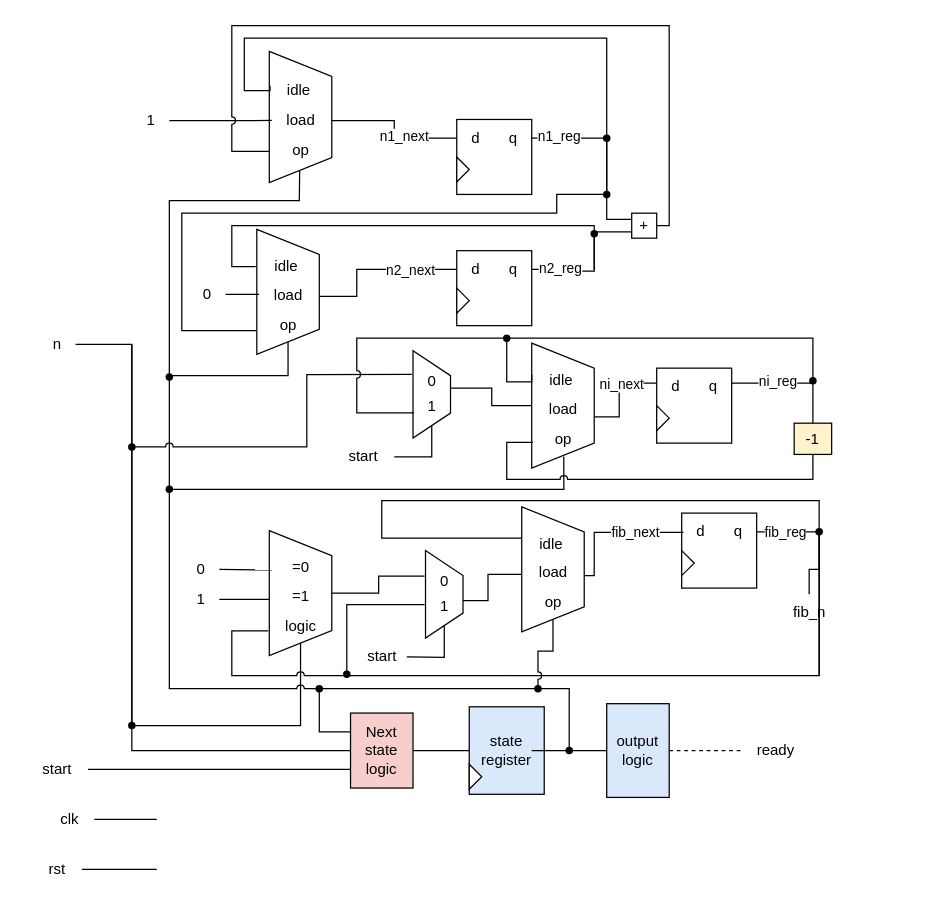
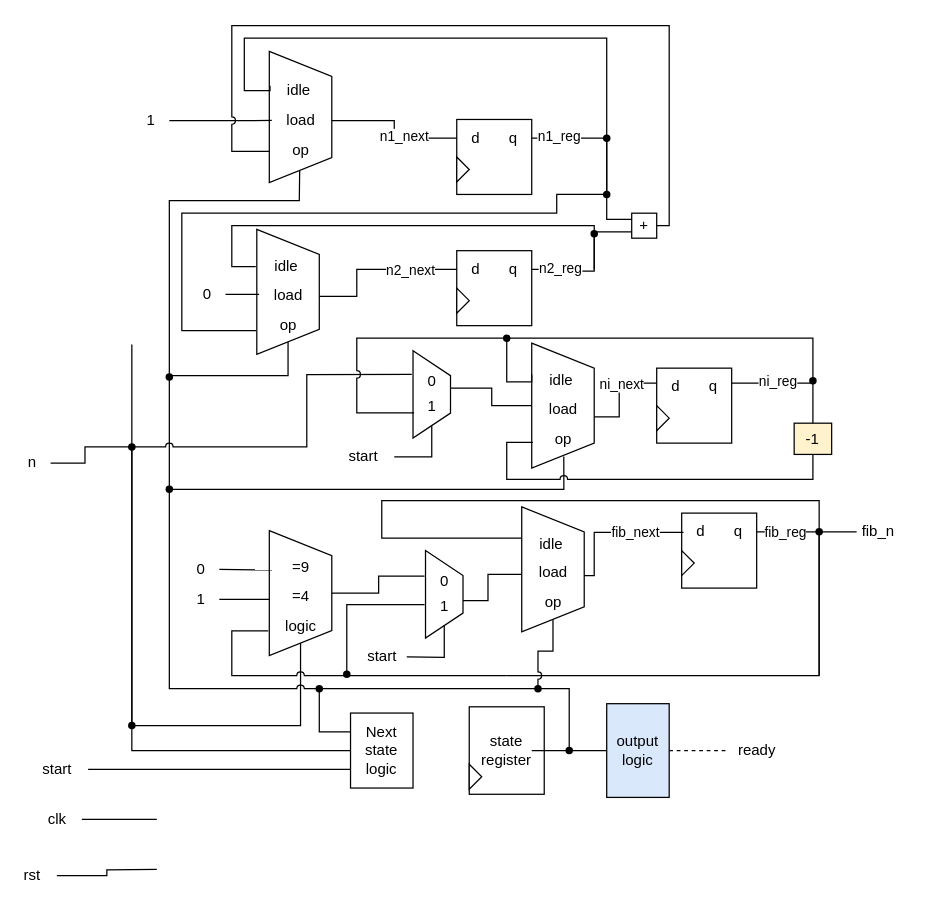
node "n": moved (57, 344) -> (32, 463)
node "=0": label "=0" -> "=9"
node "=1": label "=1" -> "=4"
node "fib_n": moved (809, 613) -> (878, 532)
node "Next state logic": fillcolor #f8cecc -> #ffffff
edge "Next state logic" -- "state register": removed
node "state register": fillcolor #dae8fc -> #ffffff
node "ready": moved (776, 751) -> (757, 751)
node "clk": moved (69, 819) -> (57, 819)
node "rst": moved (57, 869) -> (32, 876)
